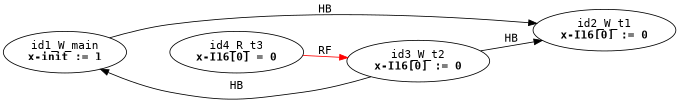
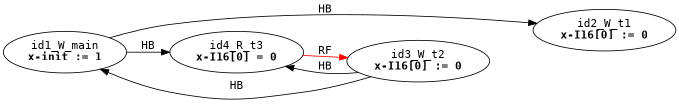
edge "id3_W_t2" -> "id2_W_t1": now "id3_W_t2" -> "id4_R_t3"
edge "id1_W_main" -> "id4_R_t3": added, label "HB"
